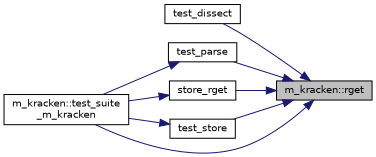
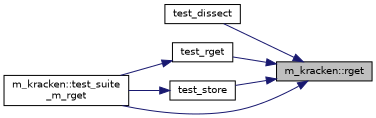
node "test_parse": removed
node "store_rget": label "store_rget" -> "test_rget"
node "m_kracken::test_suite _m_kracken": label "m_kracken::test_suite _m_kracken" -> "m_kracken::test_suite _m_rget"
